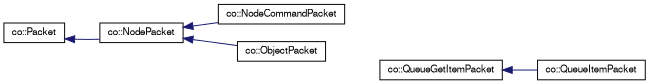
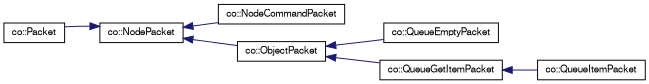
node "co::QueueEmptyPacket": added
edge "co::NodePacket" -> "co::Packet": reversed
edge "co::QueueGetItemPacket" -> "co::ObjectPacket": added
